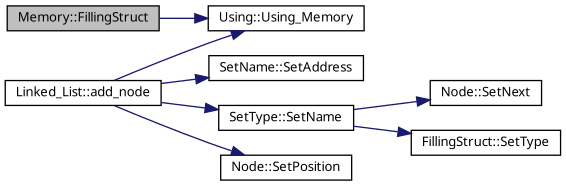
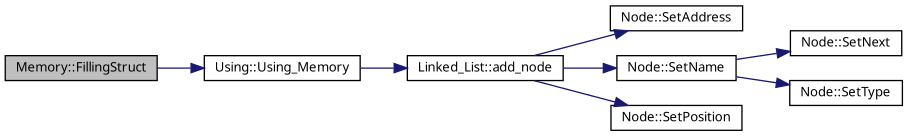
edge "Linked_List::add_node" -> "Using::Using_Memory": reversed
node "SetName::SetAddress": label "SetName::SetAddress" -> "Node::SetAddress"
node "SetType::SetName": label "SetType::SetName" -> "Node::SetName"
node "FillingStruct::SetType": label "FillingStruct::SetType" -> "Node::SetType"
